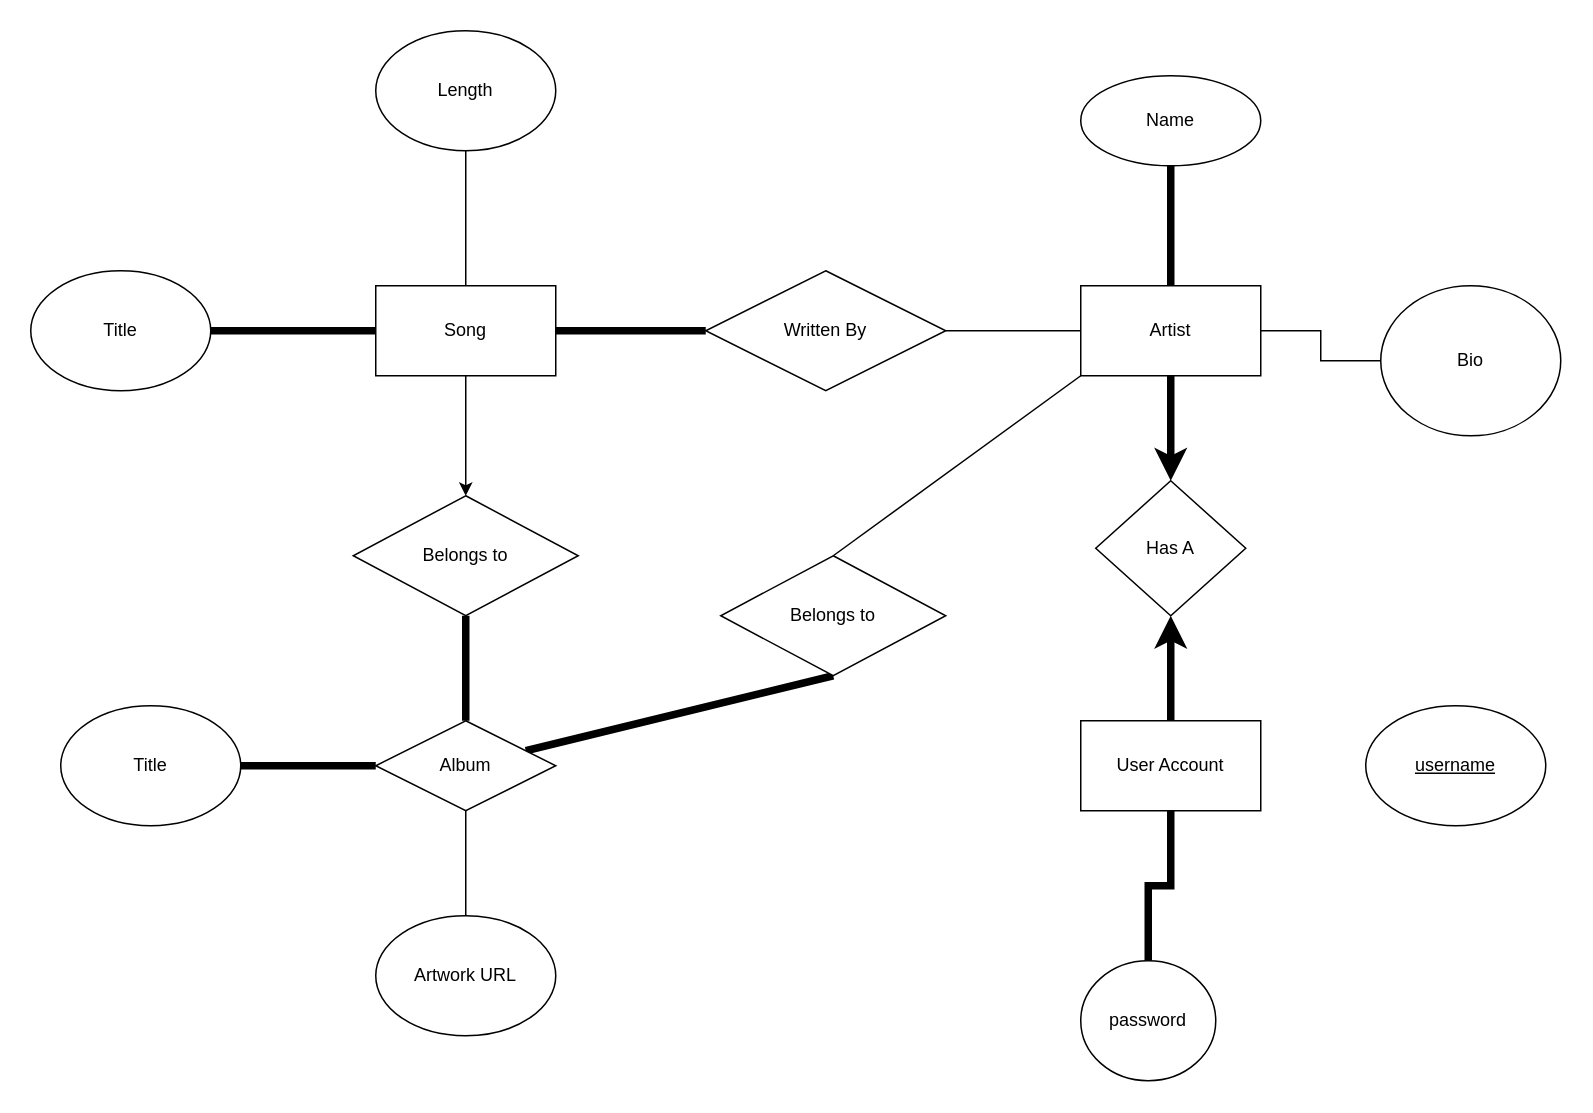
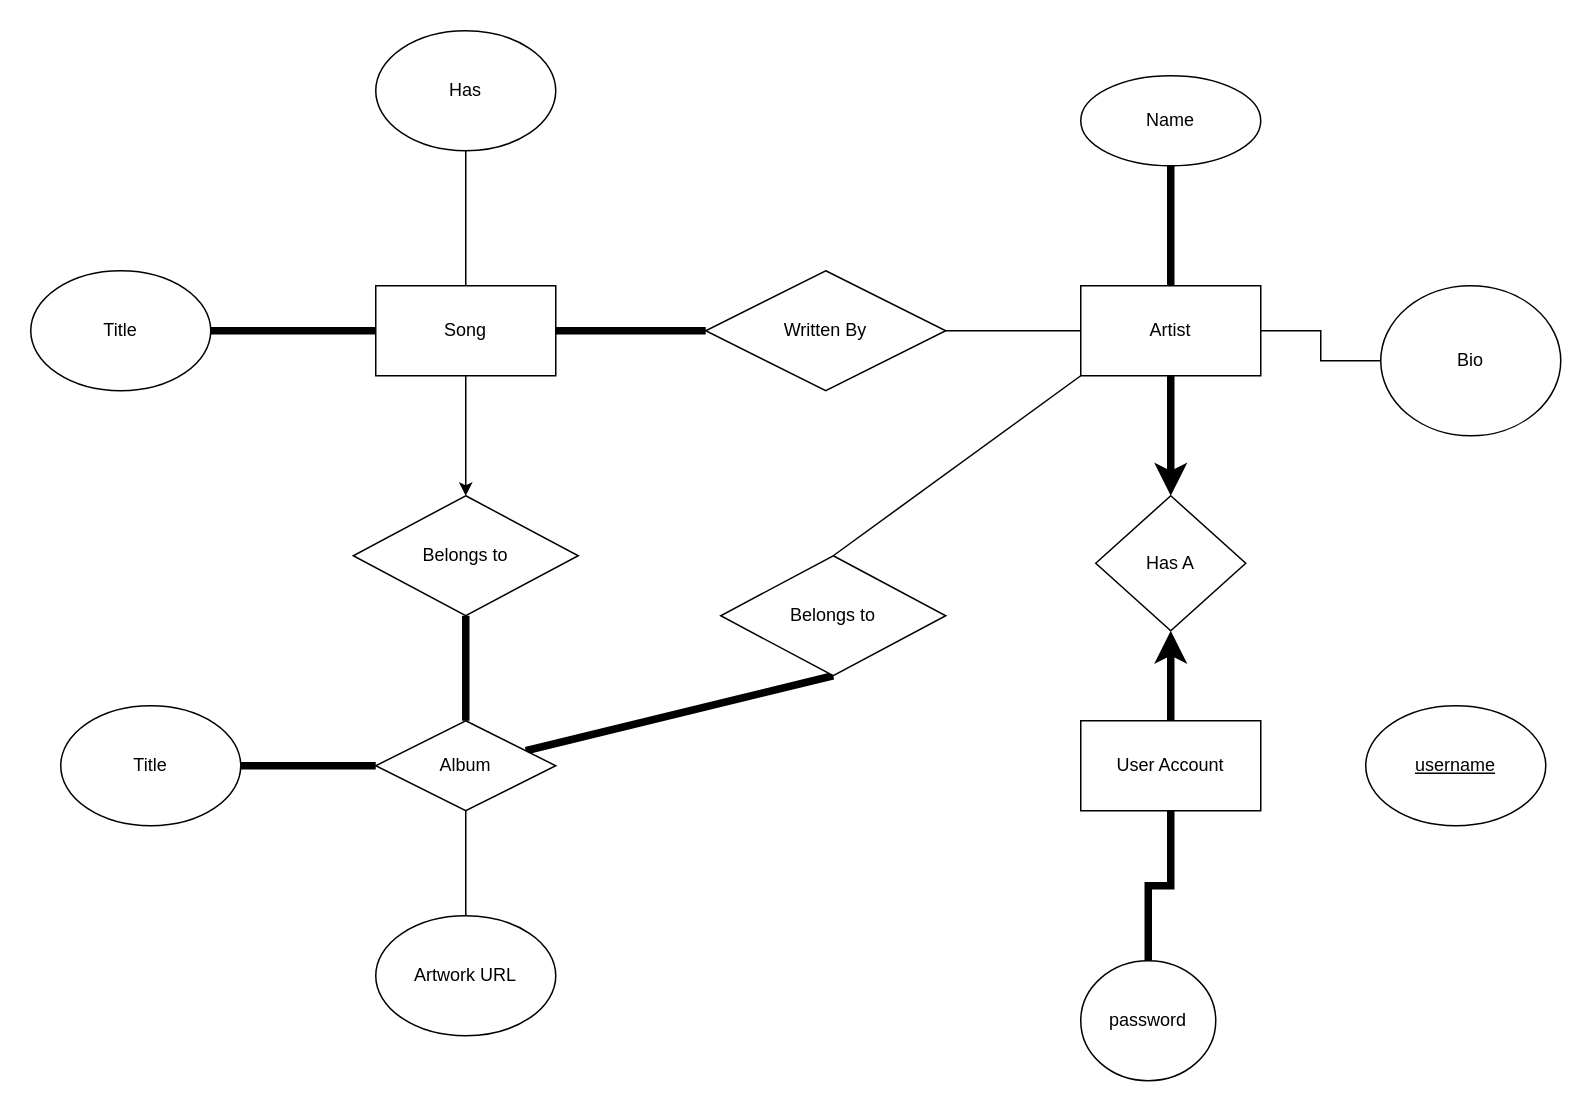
node "Length": label "Length" -> "Has"
node "Has A": moved (1171, 548) -> (1171, 563)
